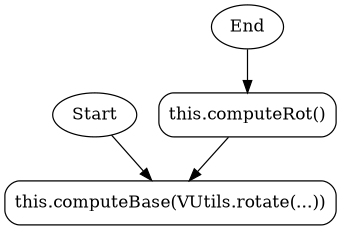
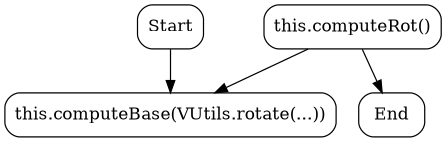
node "End": shape ellipse -> box
edge "End" -> "this.computeRot()": reversed
node "Start": shape ellipse -> box
